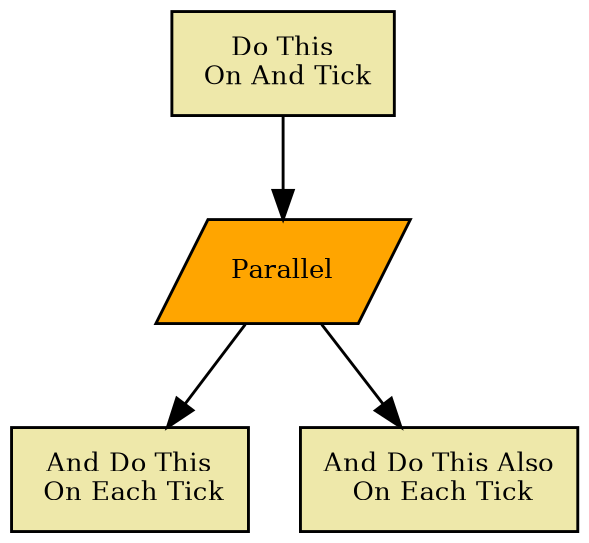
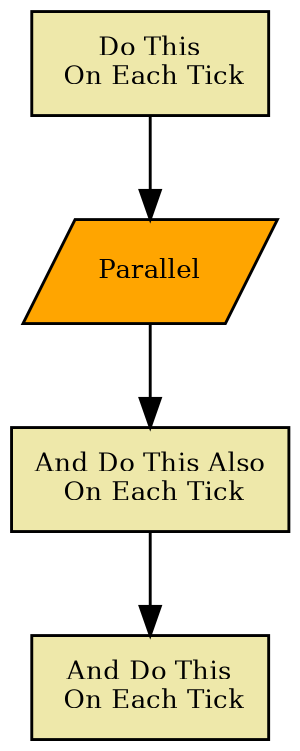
node "Do This On And Tick": label "Do This On And Tick" -> "Do This On Each Tick"
edge "Parallel" -> "And Do This On Each Tick": now "And Do This Also On Each Tick" -> "And Do This On Each Tick"
